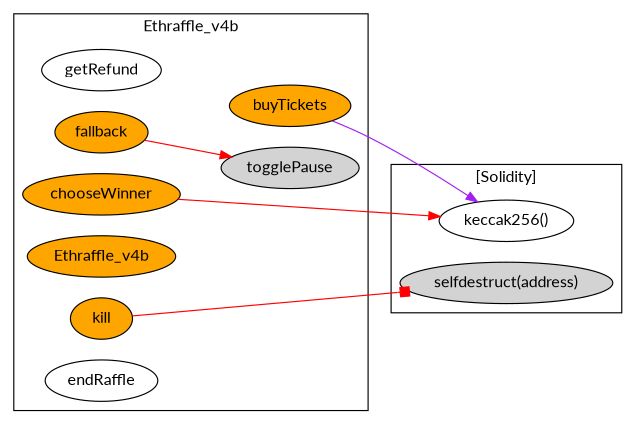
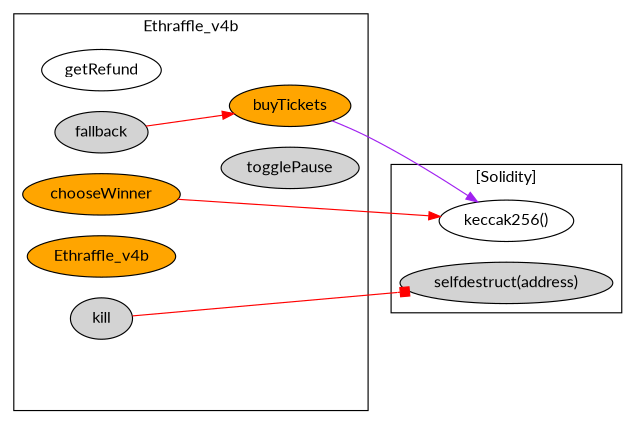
node "fallback": fillcolor orange -> lightgrey
edge "fallback" -> "togglePause": now "fallback" -> "buyTickets"
node "kill": fillcolor orange -> lightgrey
node "endRaffle": removed
